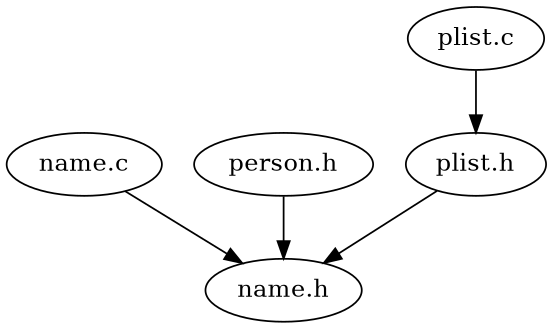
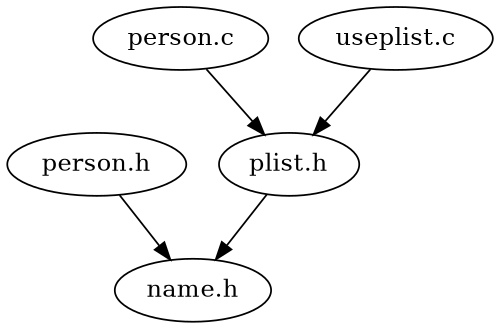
node "useplist.c": added
node "plist.c": label "plist.c" -> "person.c"
node "name.c": removed
